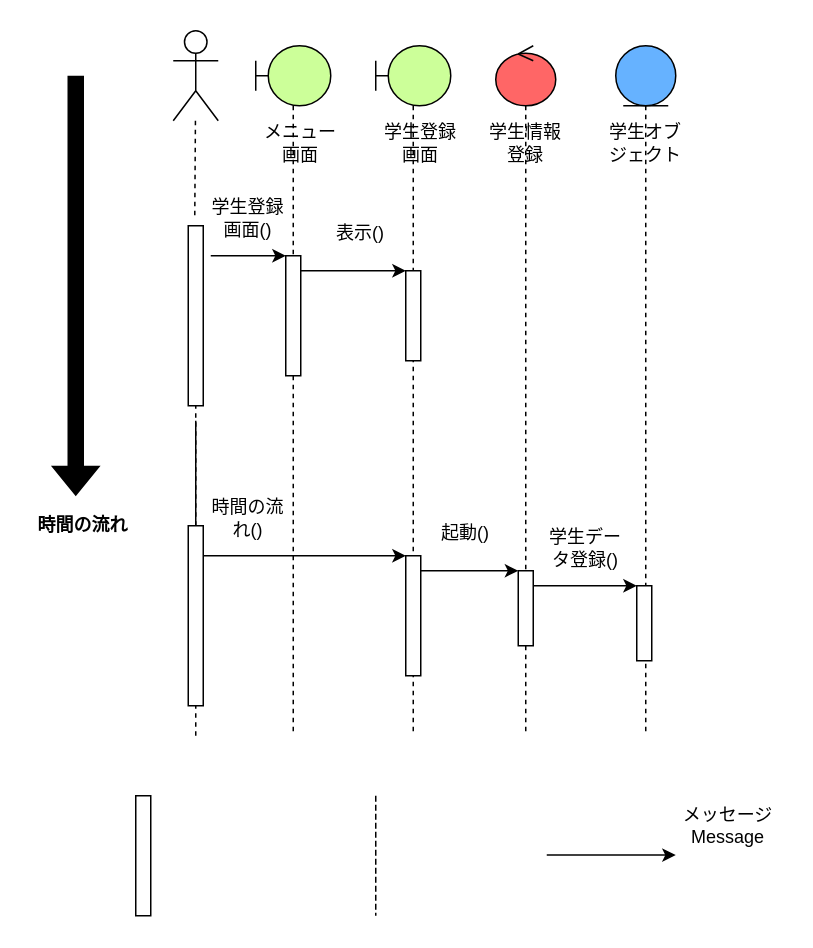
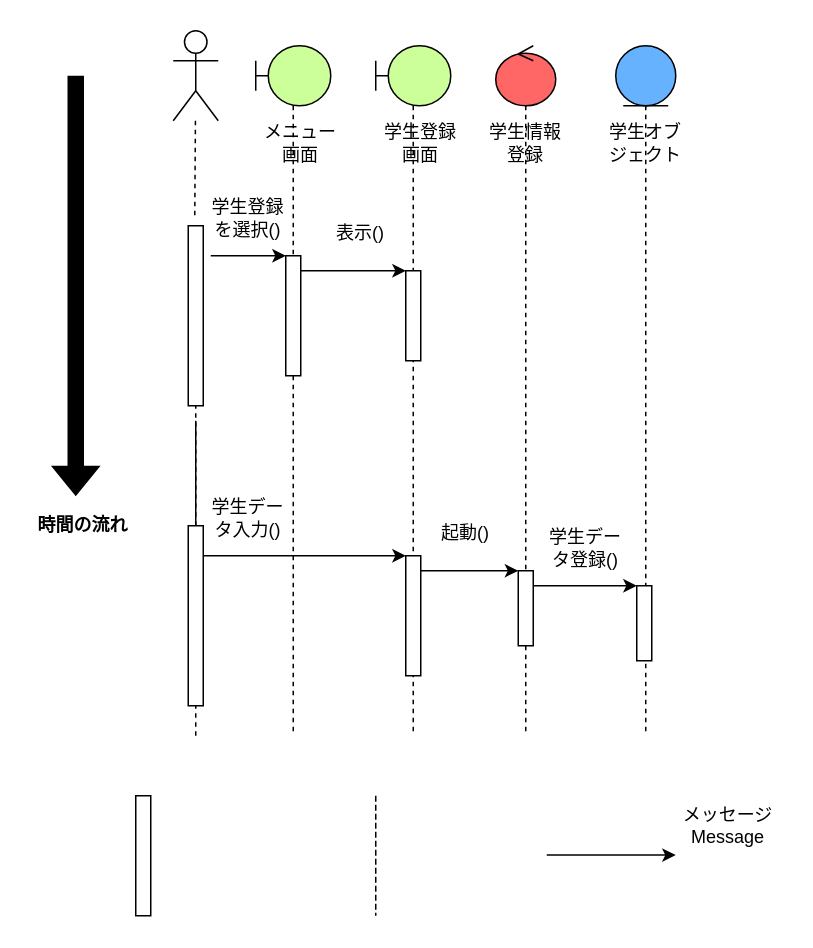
node "学生登録画面()": label "学生登録画面()" -> "学生登録を選択()"
node "時間の流れ()": label "時間の流れ()" -> "学生データ入力()"
